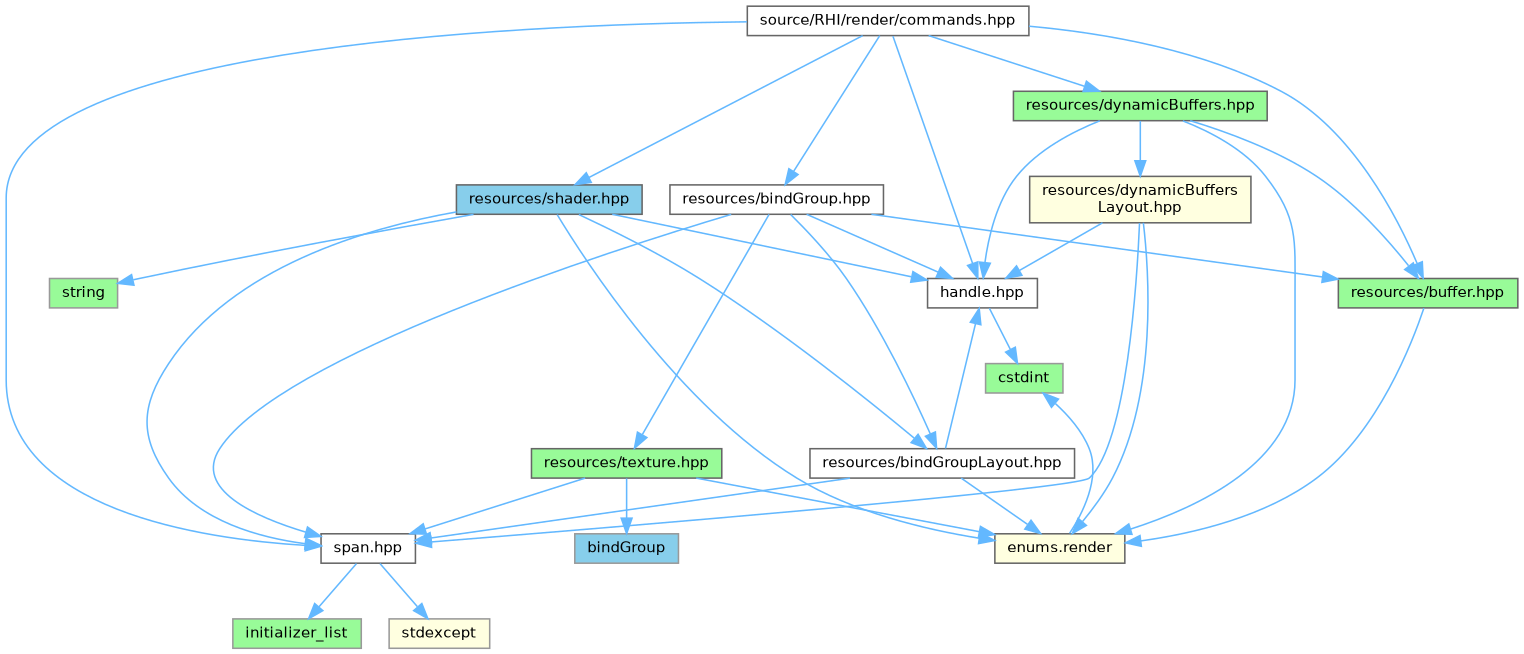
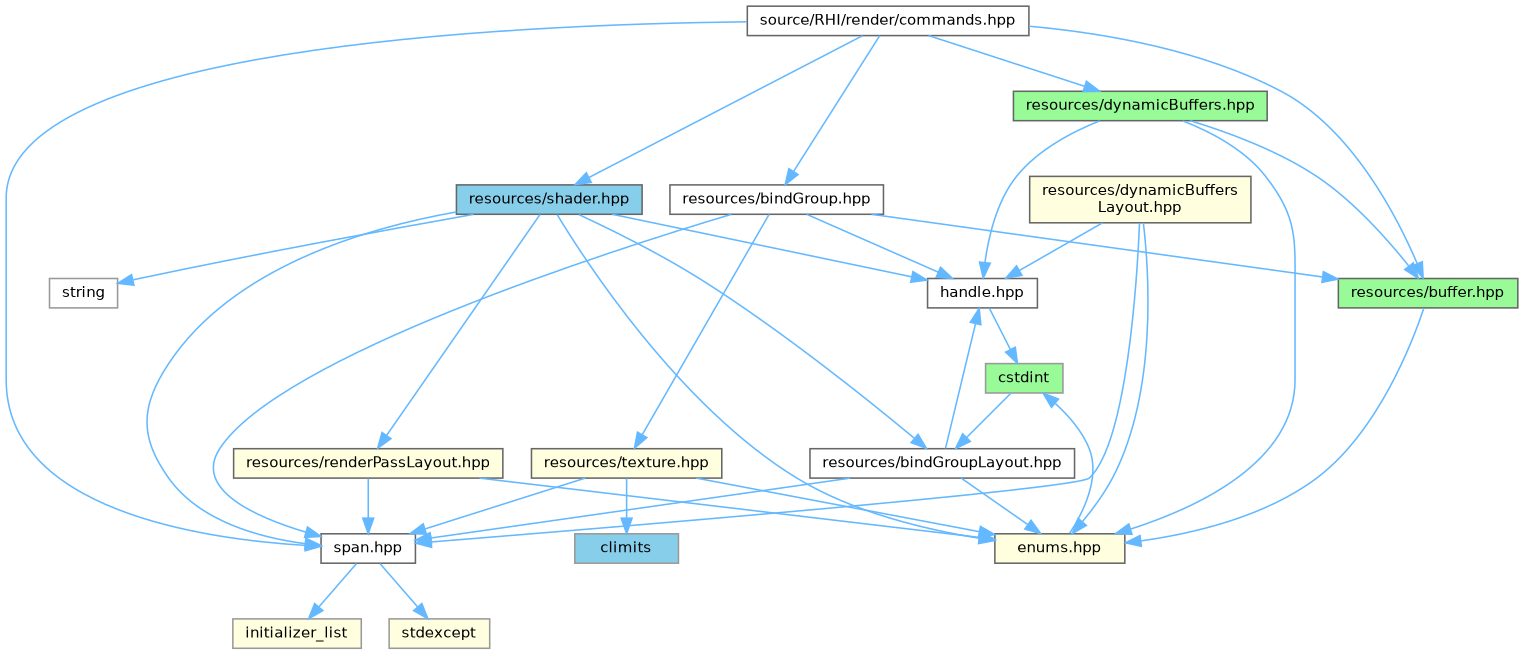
edge "resources/dynamicBuffers.hpp" -> "resources/dynamicBuffers Layout.hpp": removed
edge "source/RHI/render/commands.hpp" -> "handle.hpp": removed
node "string": fillcolor palegreen -> white
edge "resources/bindGroup.hpp" -> "resources/bindGroupLayout.hpp": now "cstdint" -> "resources/bindGroupLayout.hpp"
node "resources/renderPassLayout.hpp": added
node "resources/texture.hpp": fillcolor palegreen -> lightyellow
node "bindGroup": label "bindGroup" -> "climits"
node "enums.render": label "enums.render" -> "enums.hpp"
node "initializer_list": fillcolor palegreen -> lightyellow
